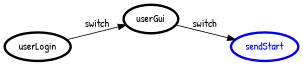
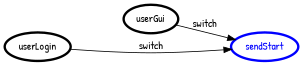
edge "userLogin" -> "userGui": now "userLogin" -> "sendStart"
